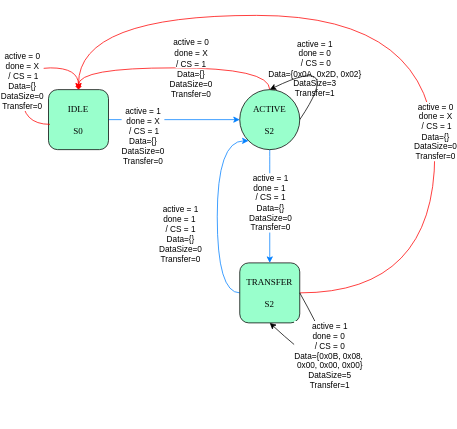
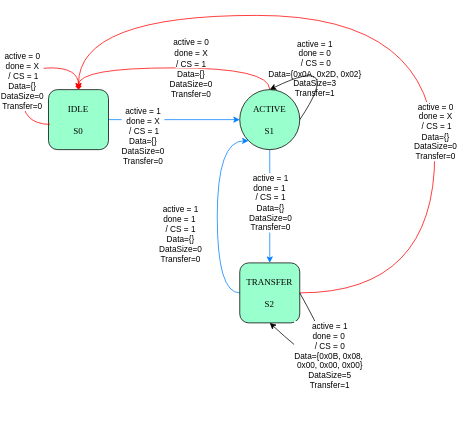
node "ACTIVE S2": label "ACTIVE S2" -> "ACTIVE S1"
